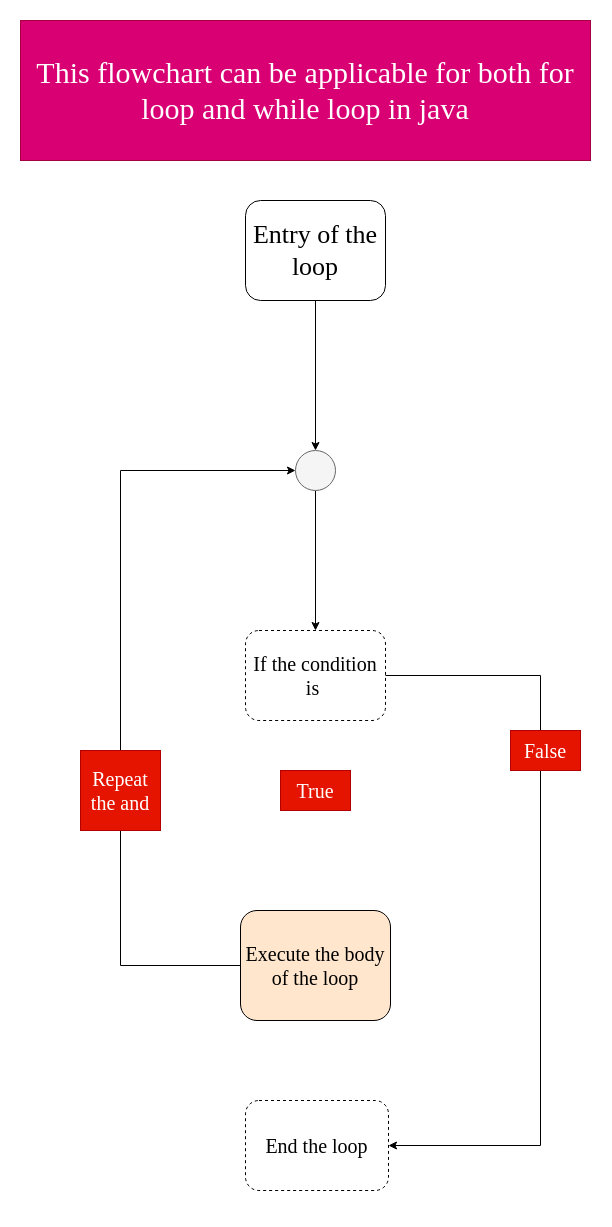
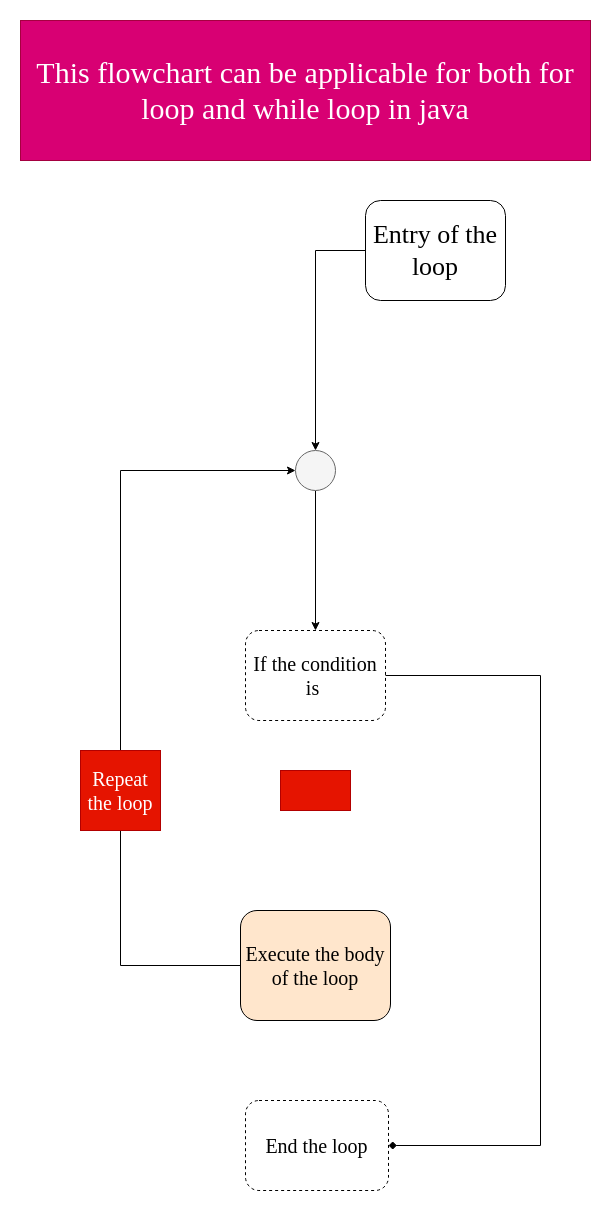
node "Entry of the loop": moved (316, 251) -> (436, 251)
node "False": removed
node "Repeat the and": label "Repeat the and" -> "Repeat the loop"
node "True": removed
edge "If the condition is" -> "End the loop": arrowhead classic -> diamond
